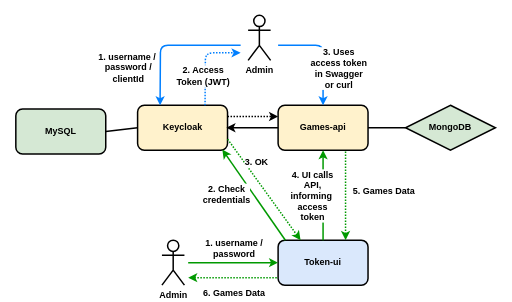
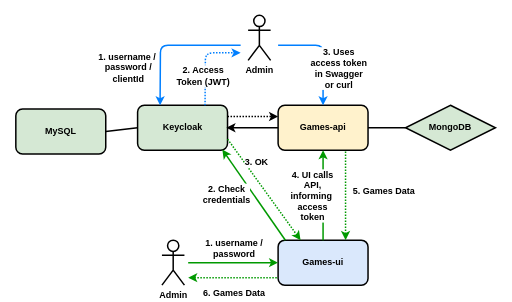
node "Keycloak": fillcolor #fff2cc -> #d5e8d4
node "Token-ui": label "Token-ui" -> "Games-ui"
